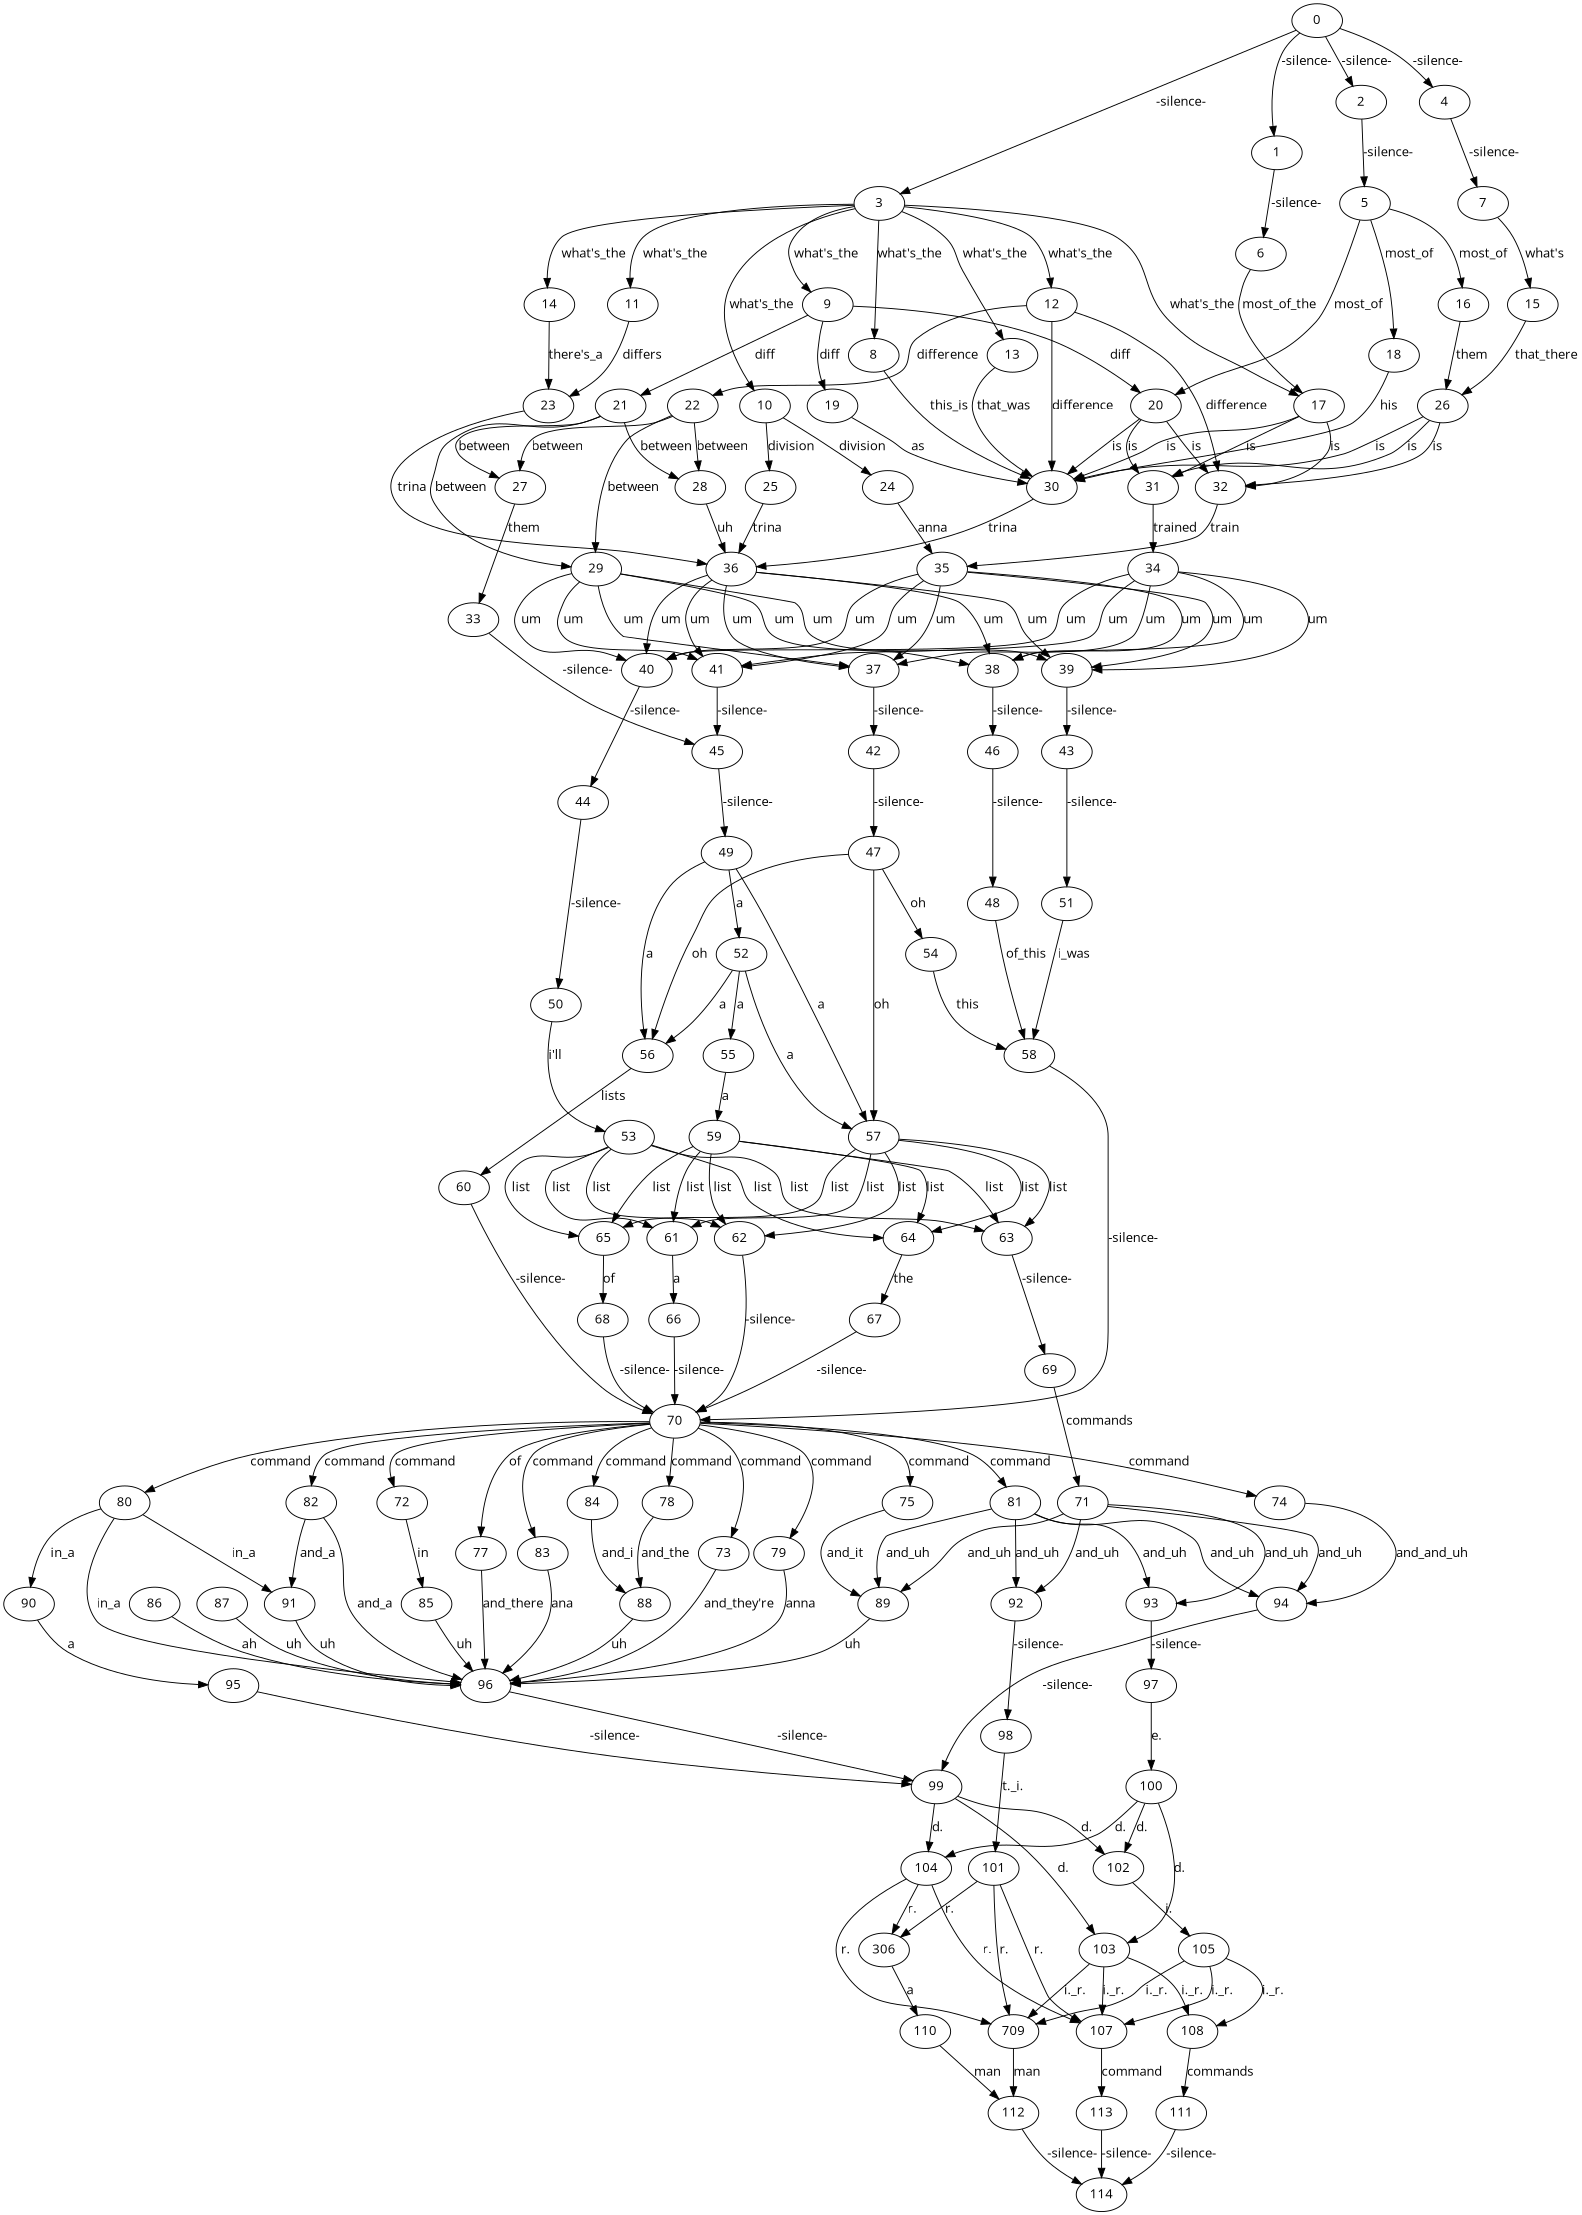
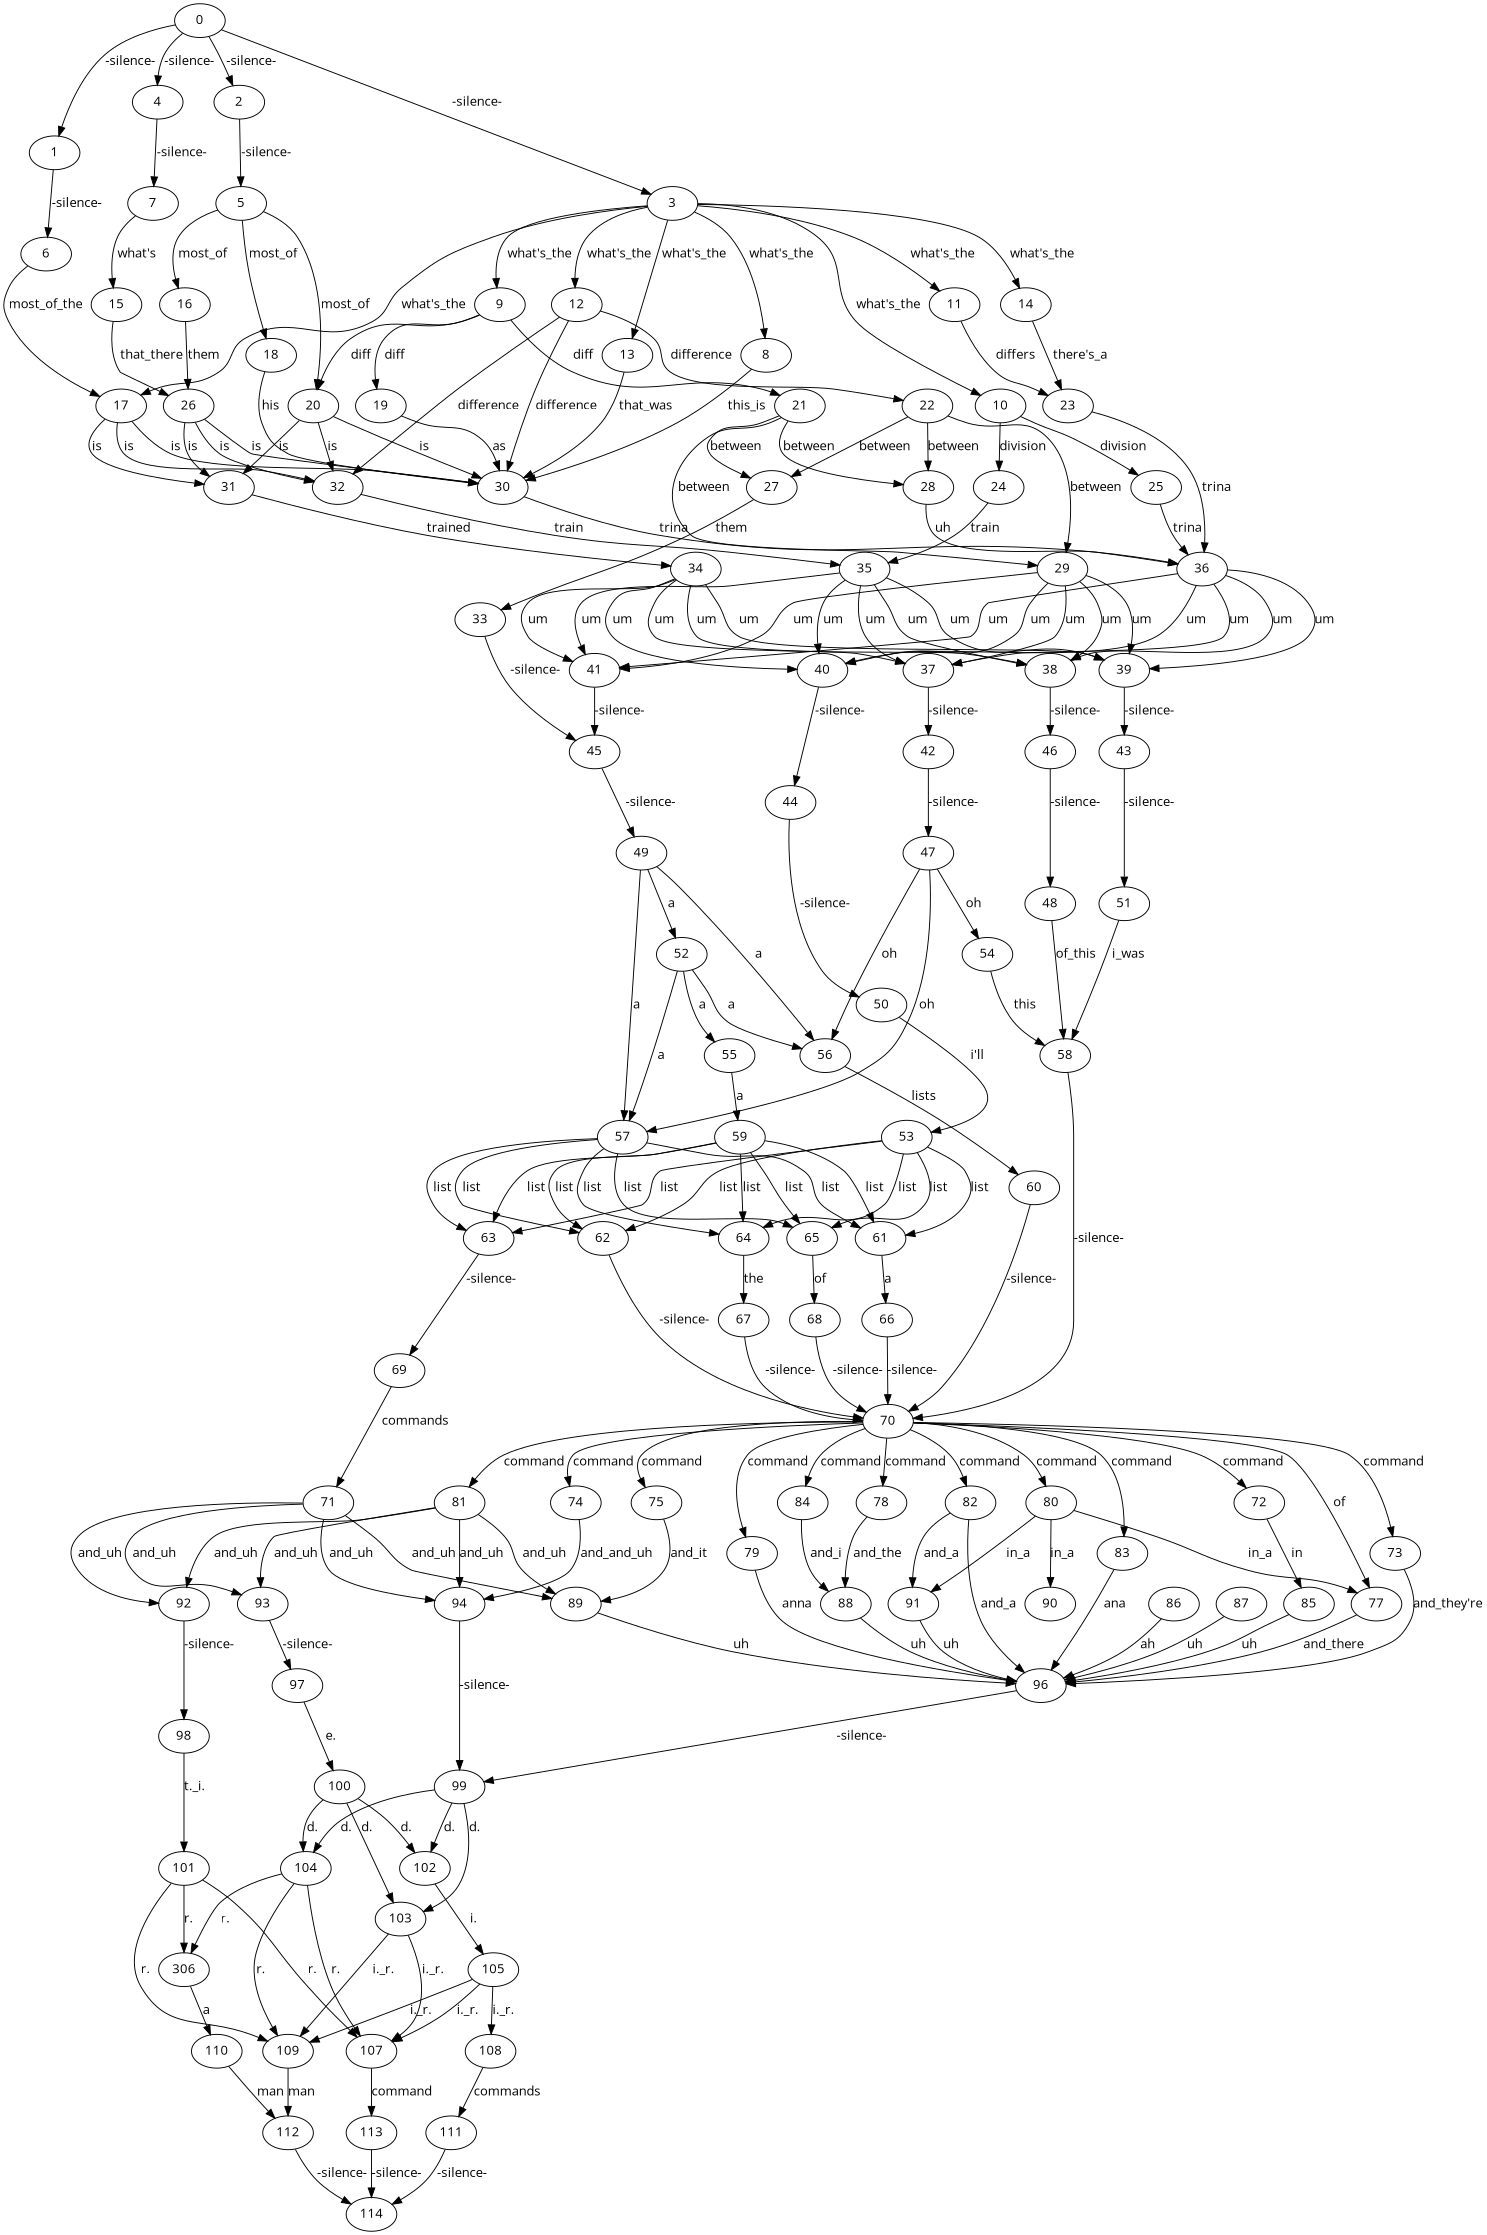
edge "24" -> "35": label "anna" -> "train"
edge "80" -> "96": now "80" -> "77"
node "95": removed
edge "103" -> "108": removed, label "i._r."
node "709": label "709" -> "109"
